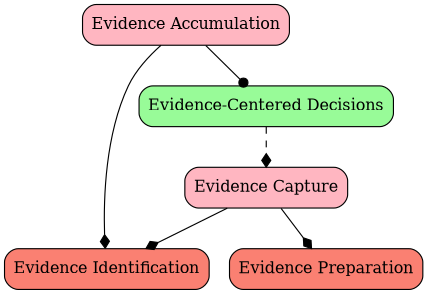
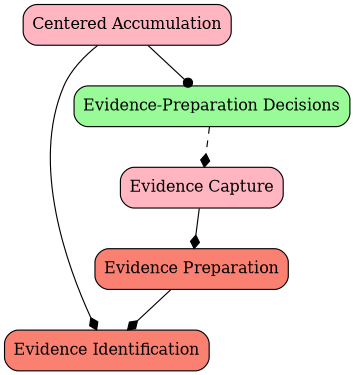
node "Evidence Accumulation": label "Evidence Accumulation" -> "Centered Accumulation"
node "Evidence-Centered Decisions": label "Evidence-Centered Decisions" -> "Evidence-Preparation Decisions"
edge "Evidence Capture" -> "Evidence Identification": now "Evidence Preparation" -> "Evidence Identification"
